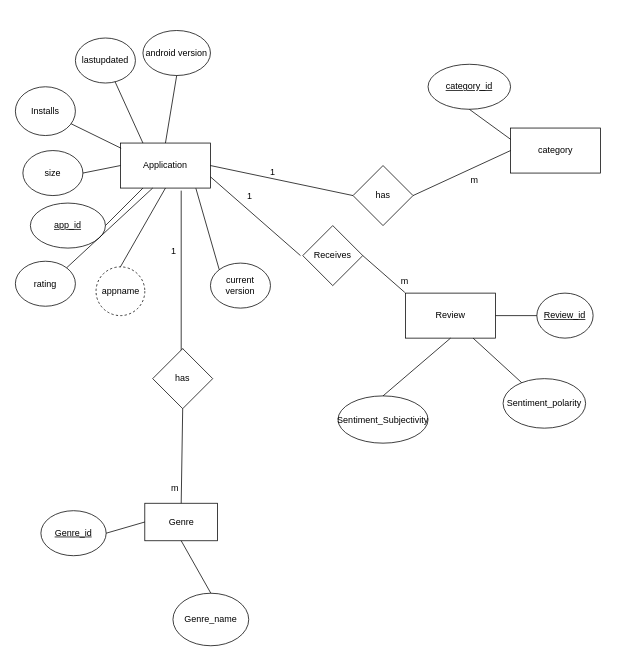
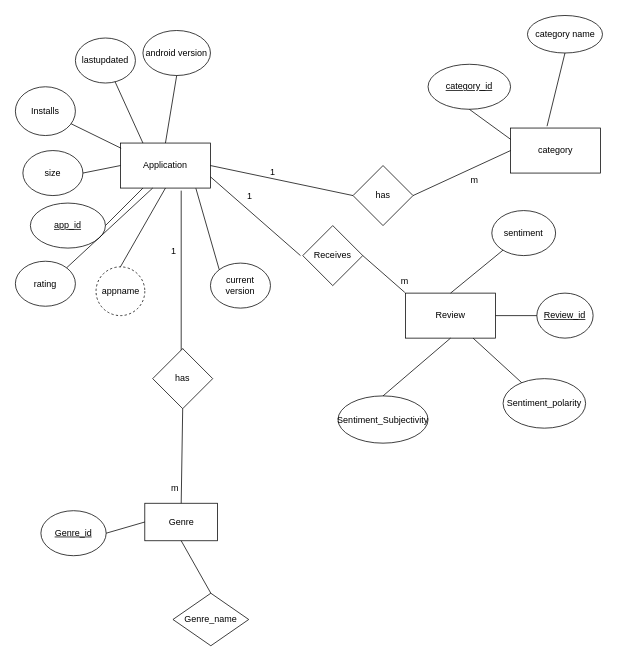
node "category name": added
edge "category name" -- "category": added
node "sentiment": added
edge "sentiment" -- "Review": added
node "Genre_name": shape ellipse -> diamond
